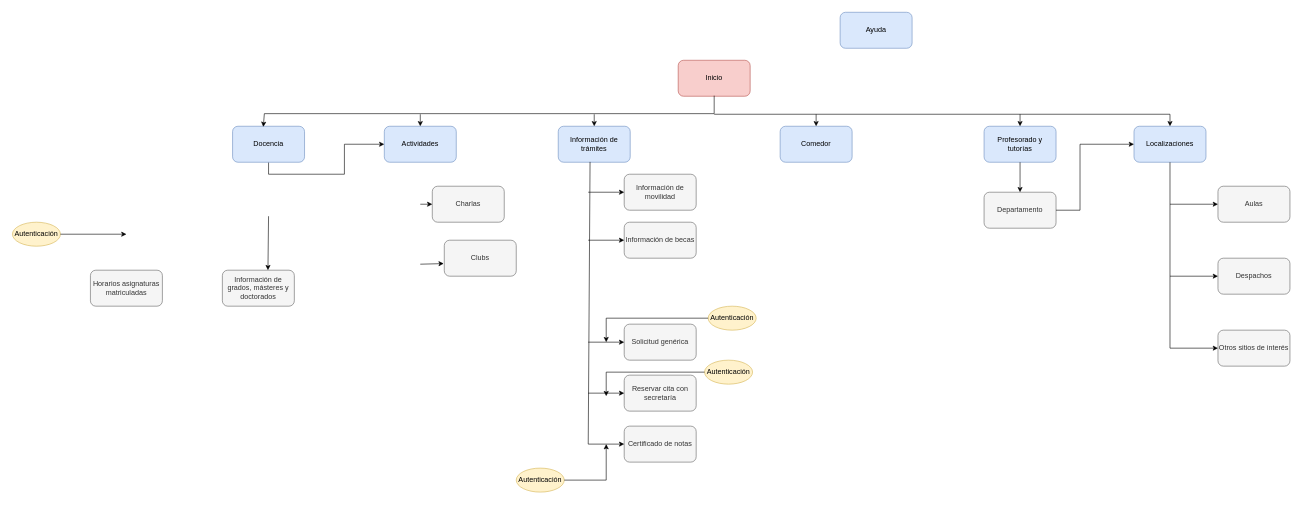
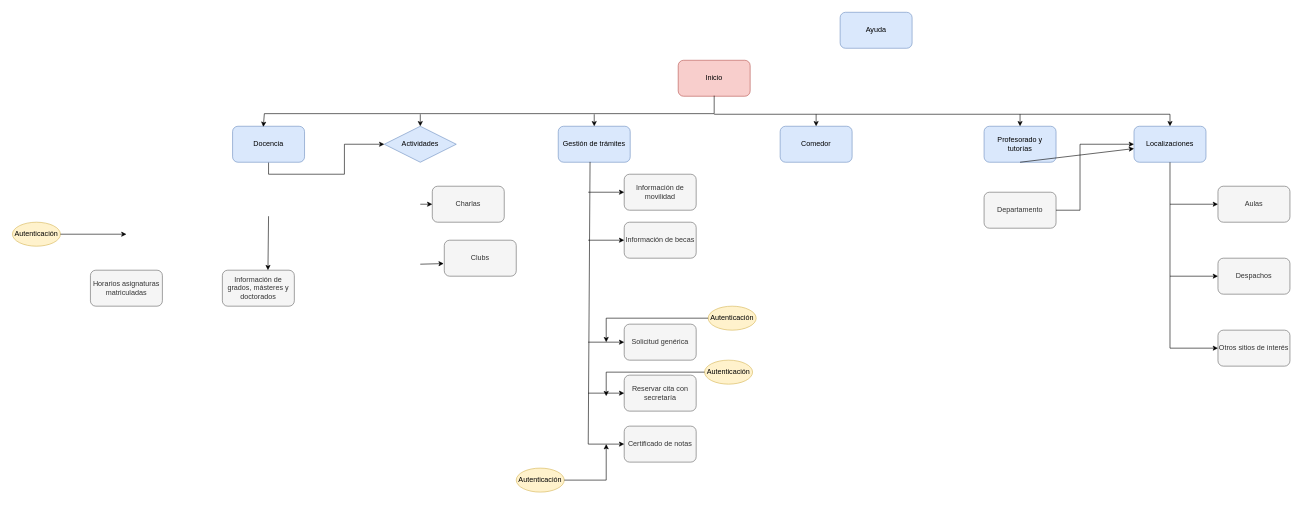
node "Actividades": shape rounded rectangle -> diamond
node "Información de trámites": label "Información de trámites" -> "Gestión de trámites"
edge "Profesorado y tutorías" -> "Departamento": now "Profesorado y tutorías" -> "Localizaciones"
